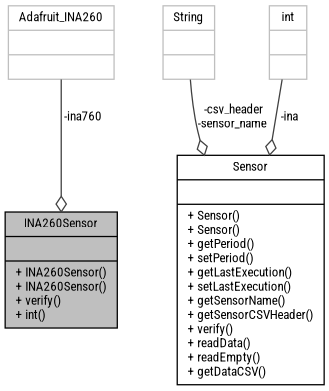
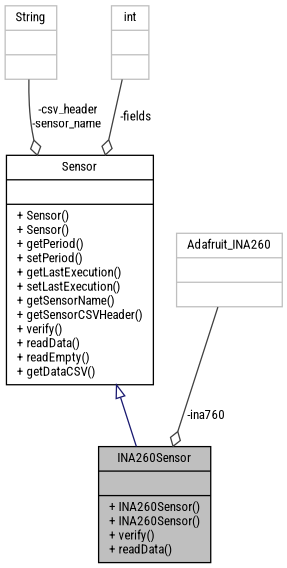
edge "int" -> "Sensor": label " -ina" -> " -fields"
node "INA260Sensor": text "+ int()" -> "+ readData()"
edge "INA260Sensor" -> "Sensor": added
